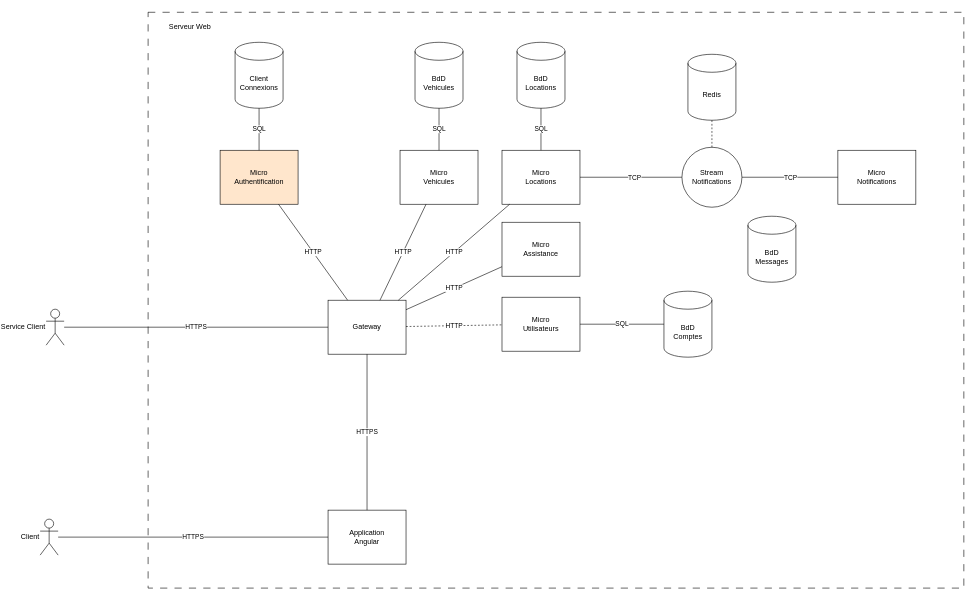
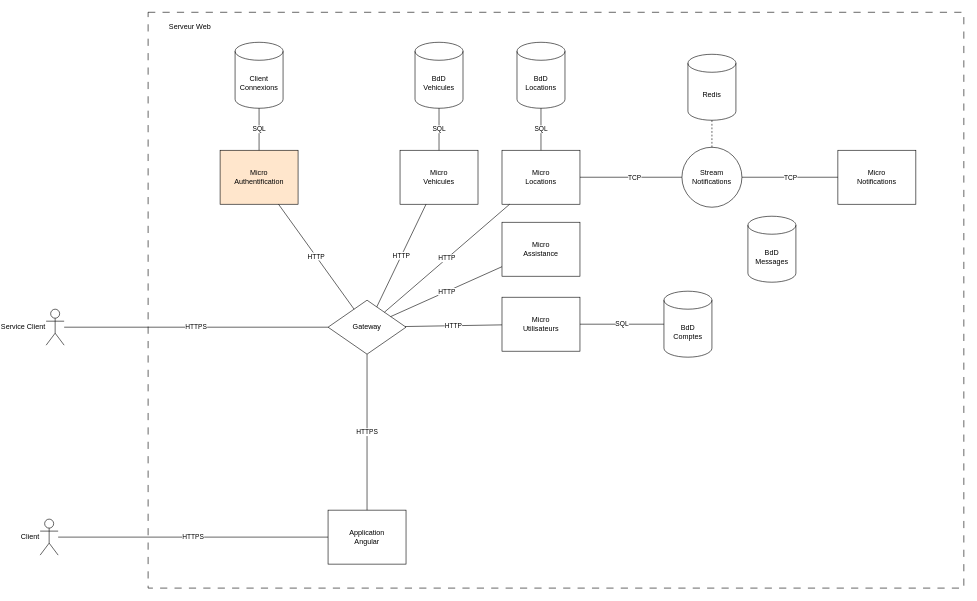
edge "Micro Utilisateurs" -- "Gateway": style dashed -> solid
node "Gateway": shape rectangle -> diamond
